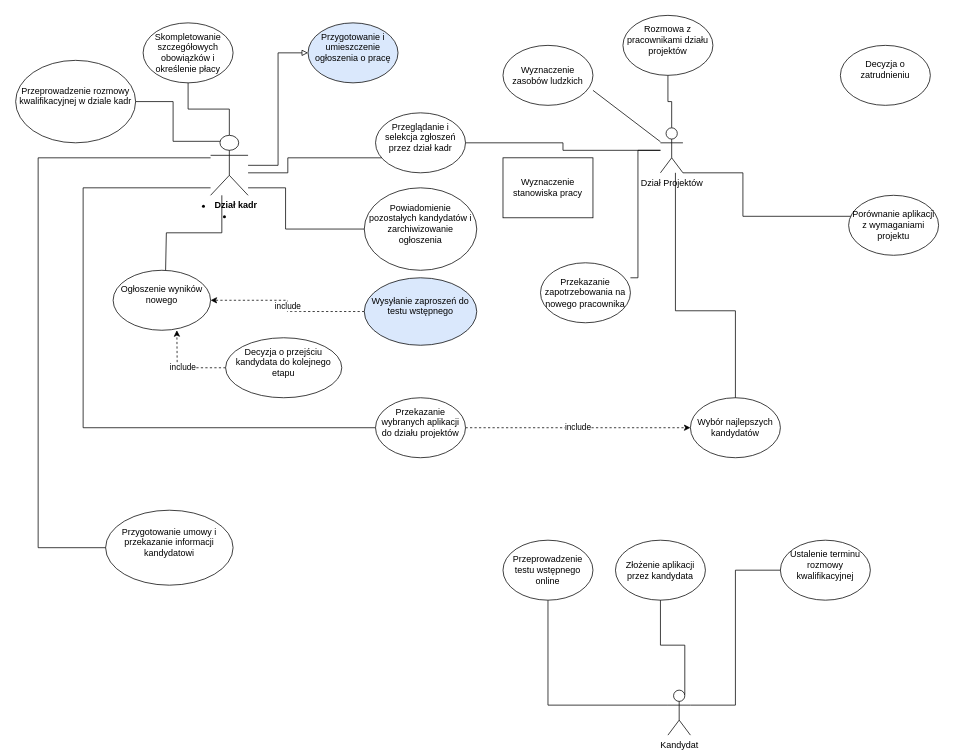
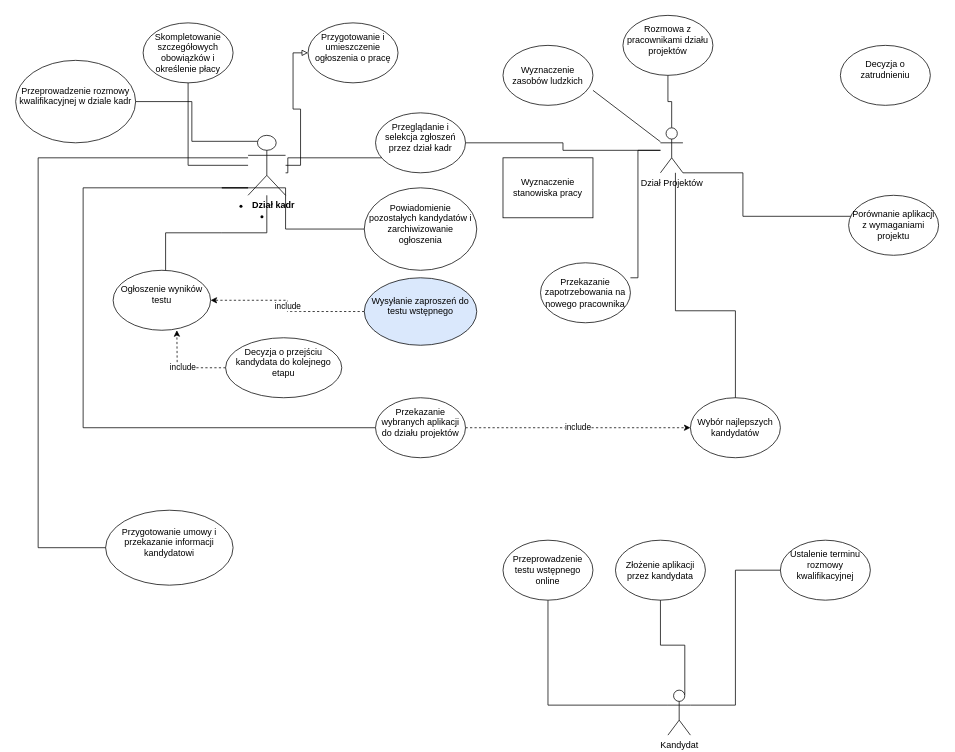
node "Przygotowanie i umieszczenie ogłoszenia o pracę": fillcolor #dae8fc -> #ffffff
node "Dział kadr": moved (229, 165) -> (267, 165)
node "Ogłoszenie wyników nowego": label "Ogłoszenie wyników nowego" -> "Ogłoszenie wyników testu"
